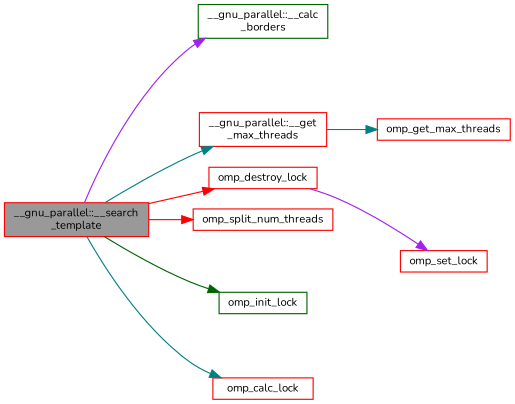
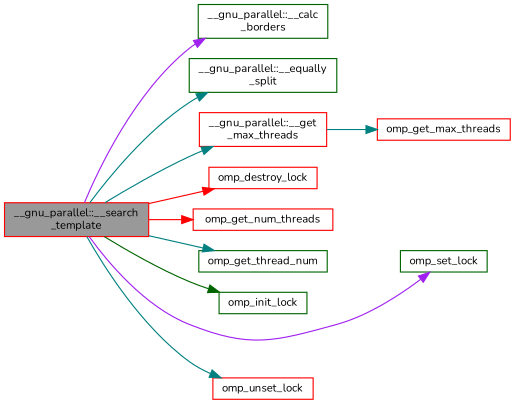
node "__gnu_parallel::__equally _split": added
edge "omp_destroy_lock" -> "omp_set_lock": now "__gnu_parallel::__search _template" -> "omp_set_lock"
node "omp_split_num_threads": label "omp_split_num_threads" -> "omp_get_num_threads"
node "omp_get_thread_num": added
node "omp_set_lock": color red -> darkgreen
node "omp_calc_lock": label "omp_calc_lock" -> "omp_unset_lock"
